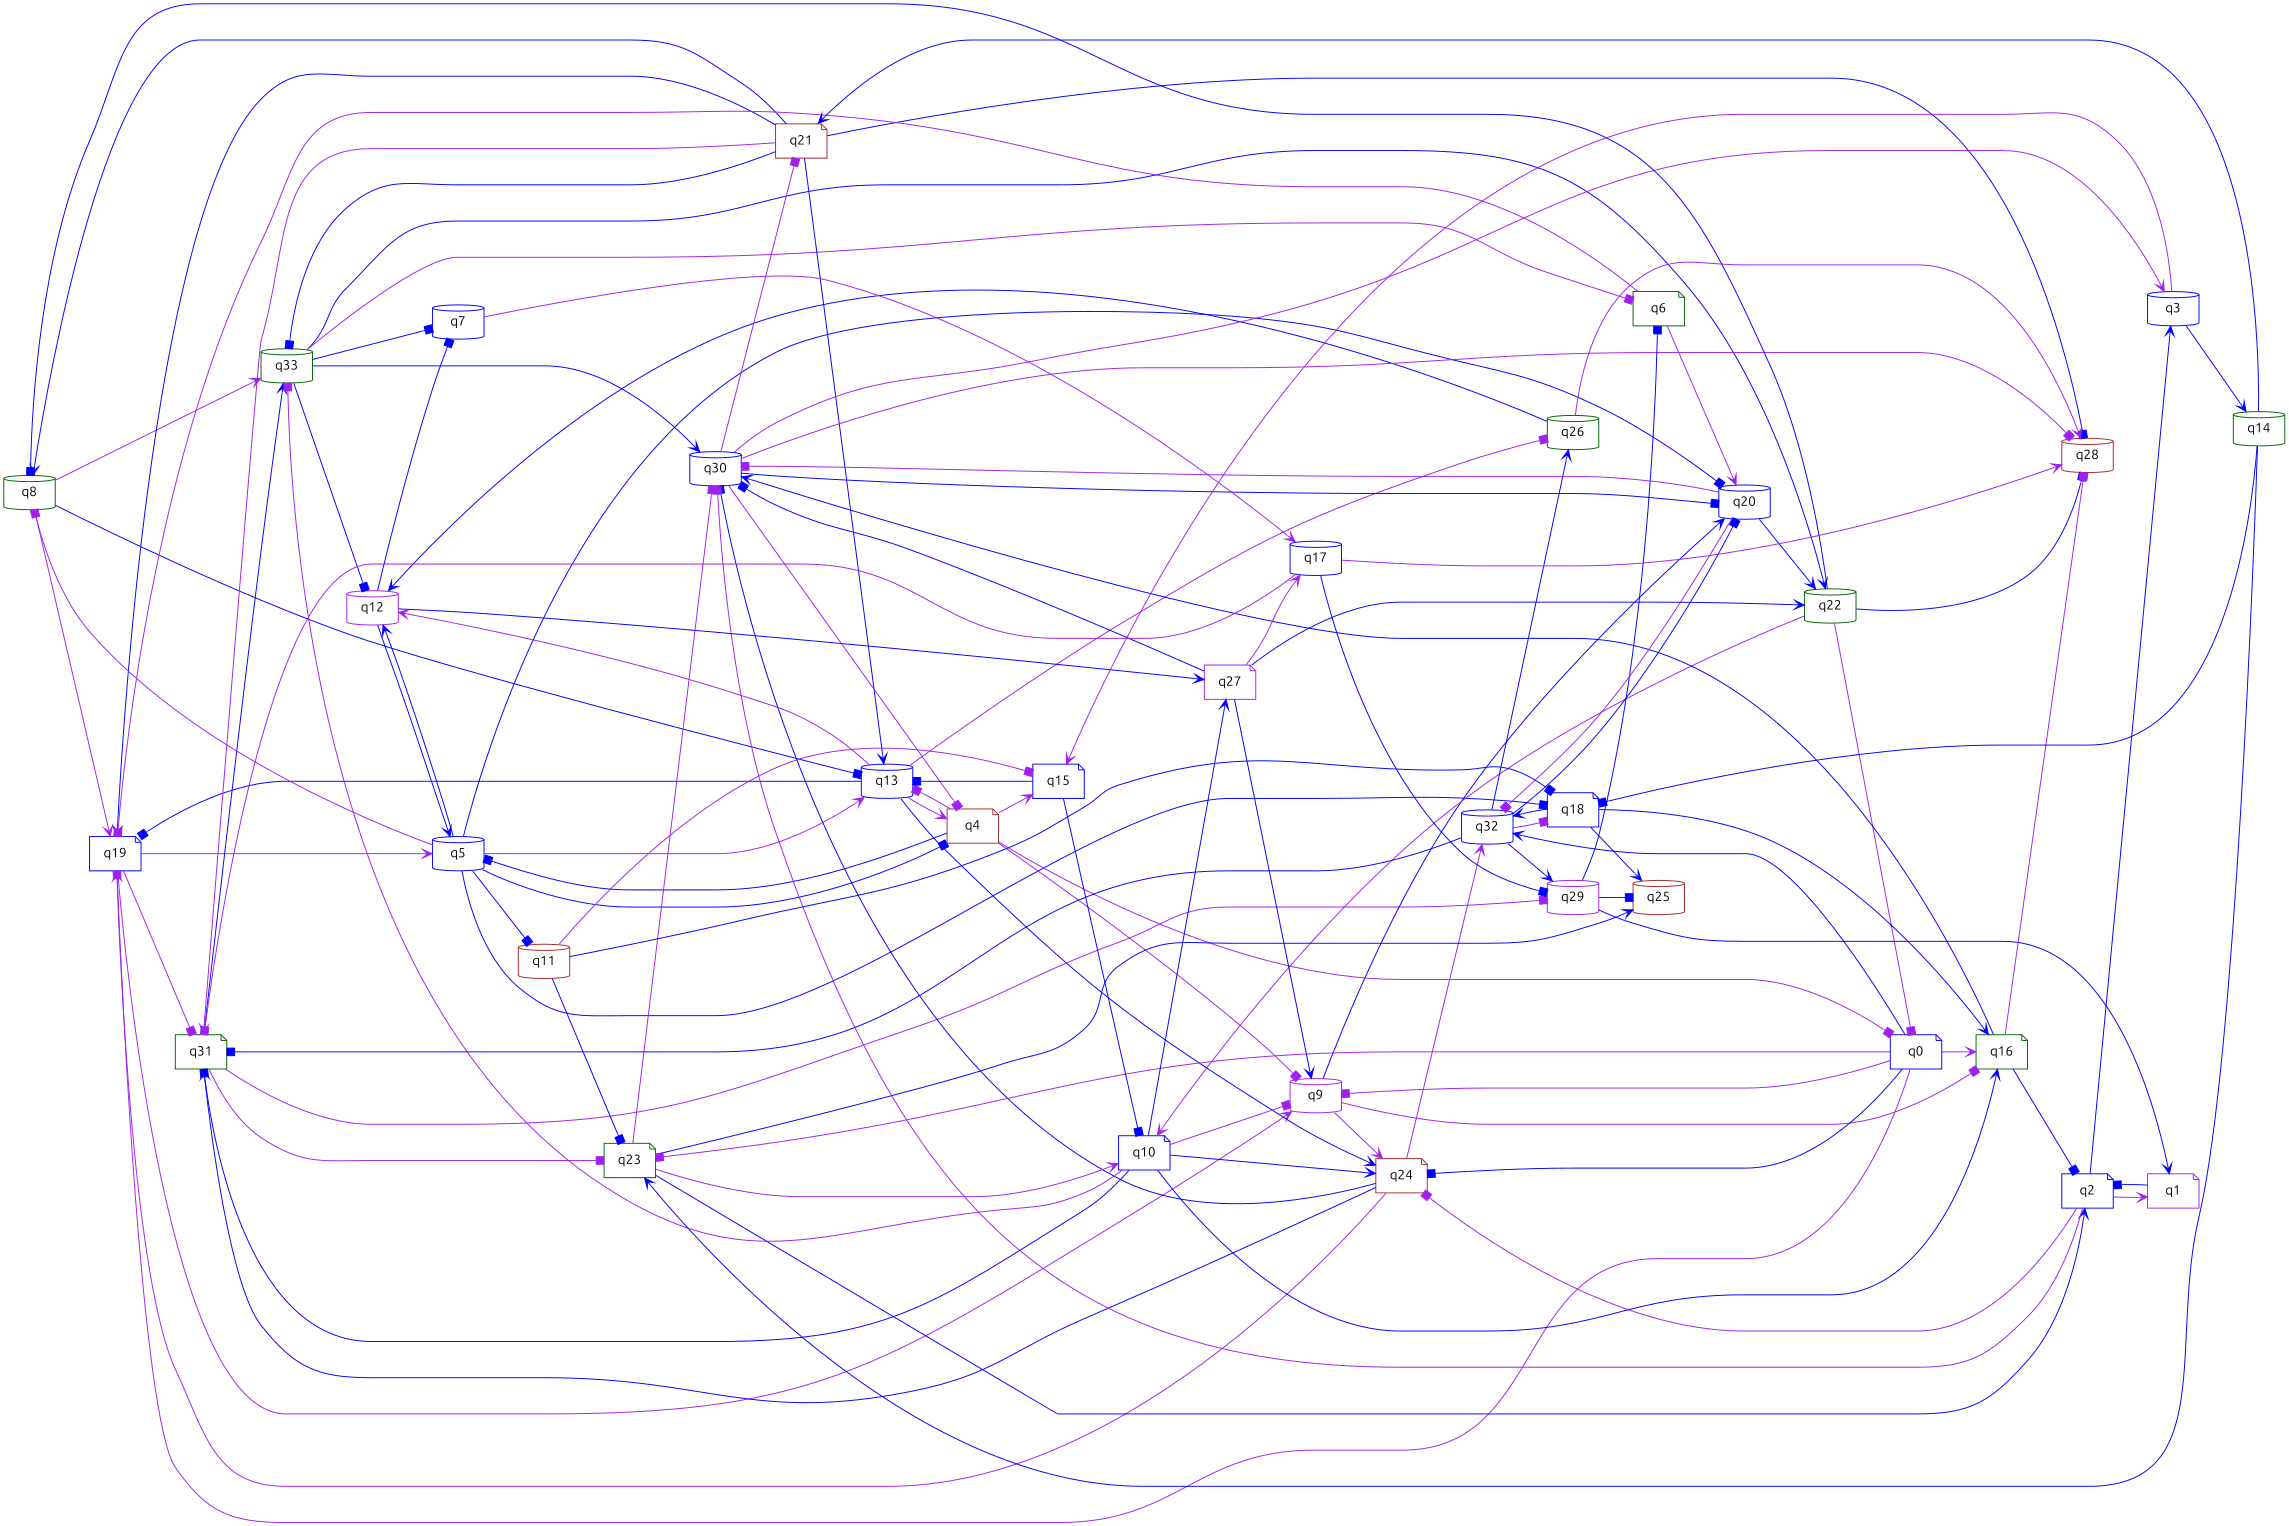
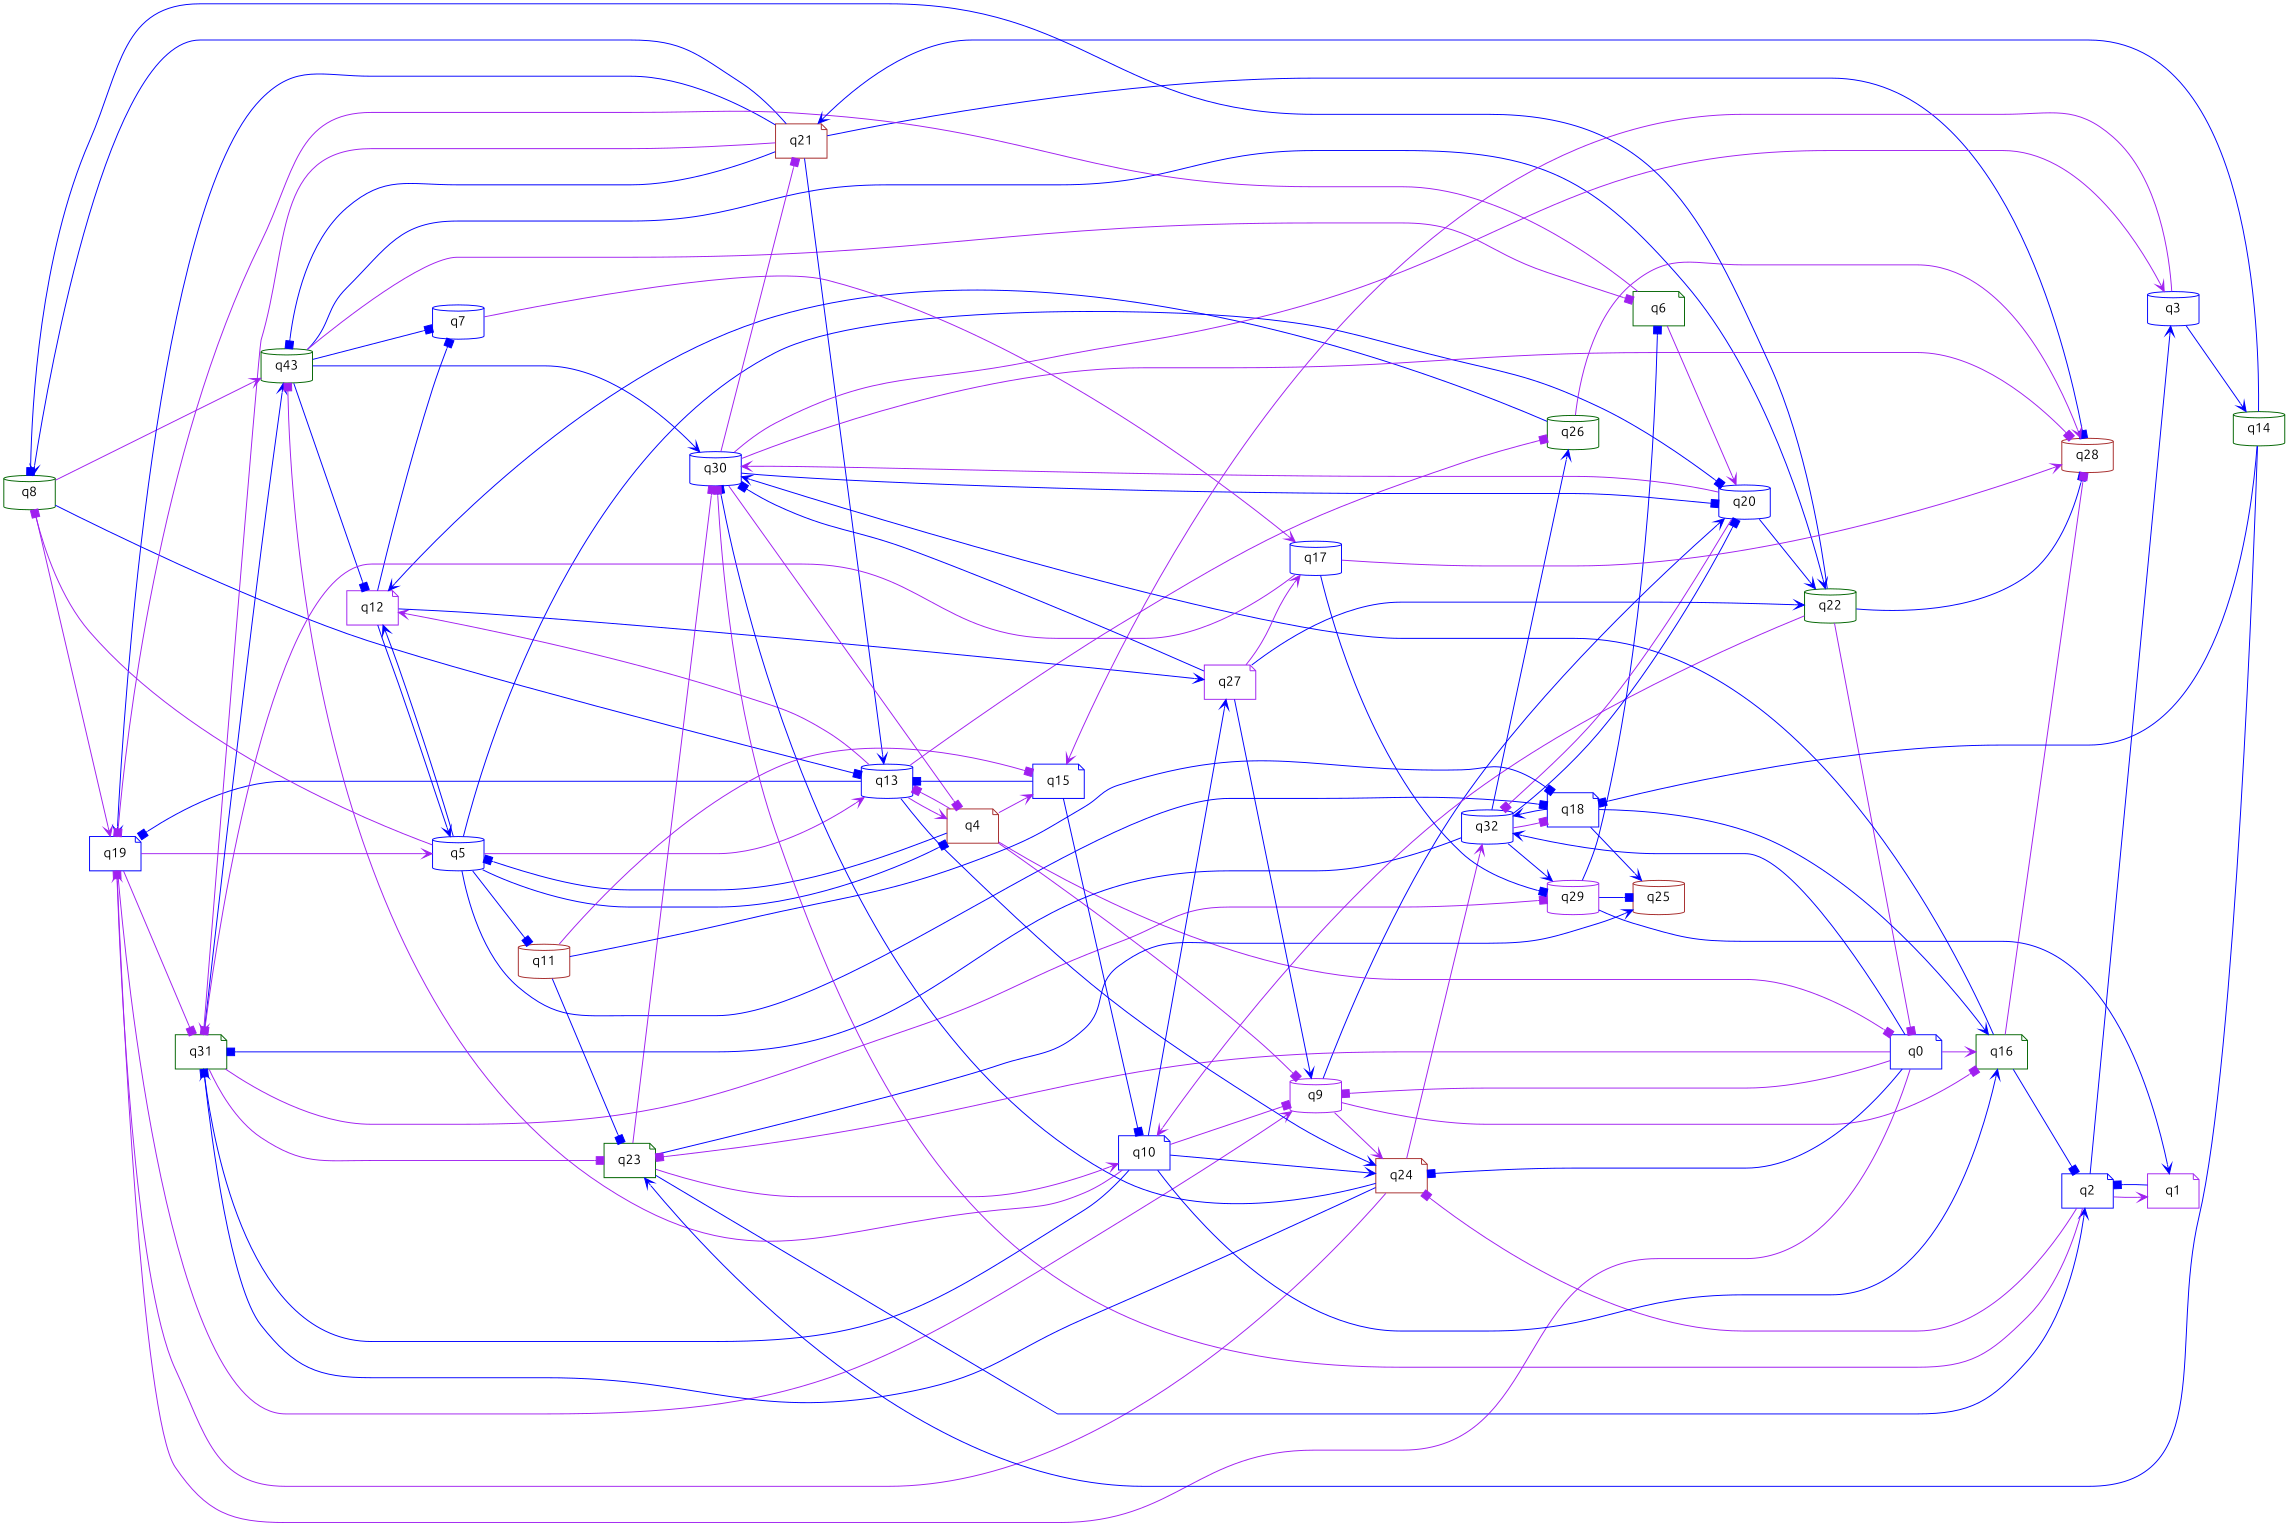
node "q33": label "q33" -> "q43"
edge "q20" -> "q30": arrowhead box -> vee
node "q12": shape cylinder -> note
